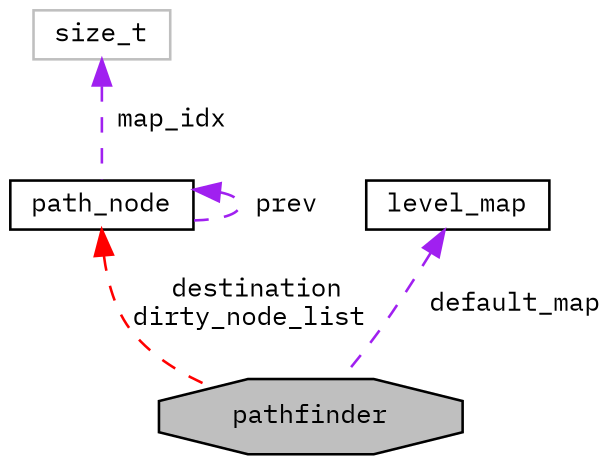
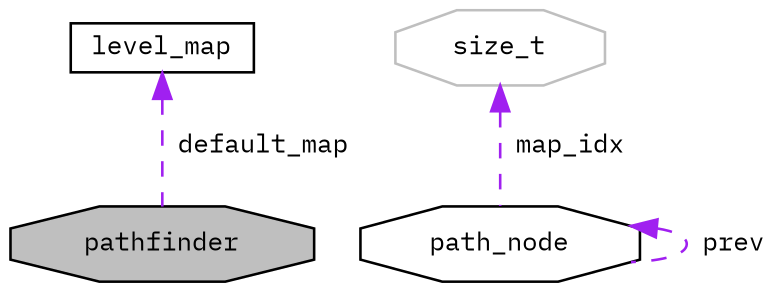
node "size_t": shape box -> octagon
node "path_node": shape box -> octagon
edge "pathfinder" -> "path_node": removed, label "destination dirty_node_list"
